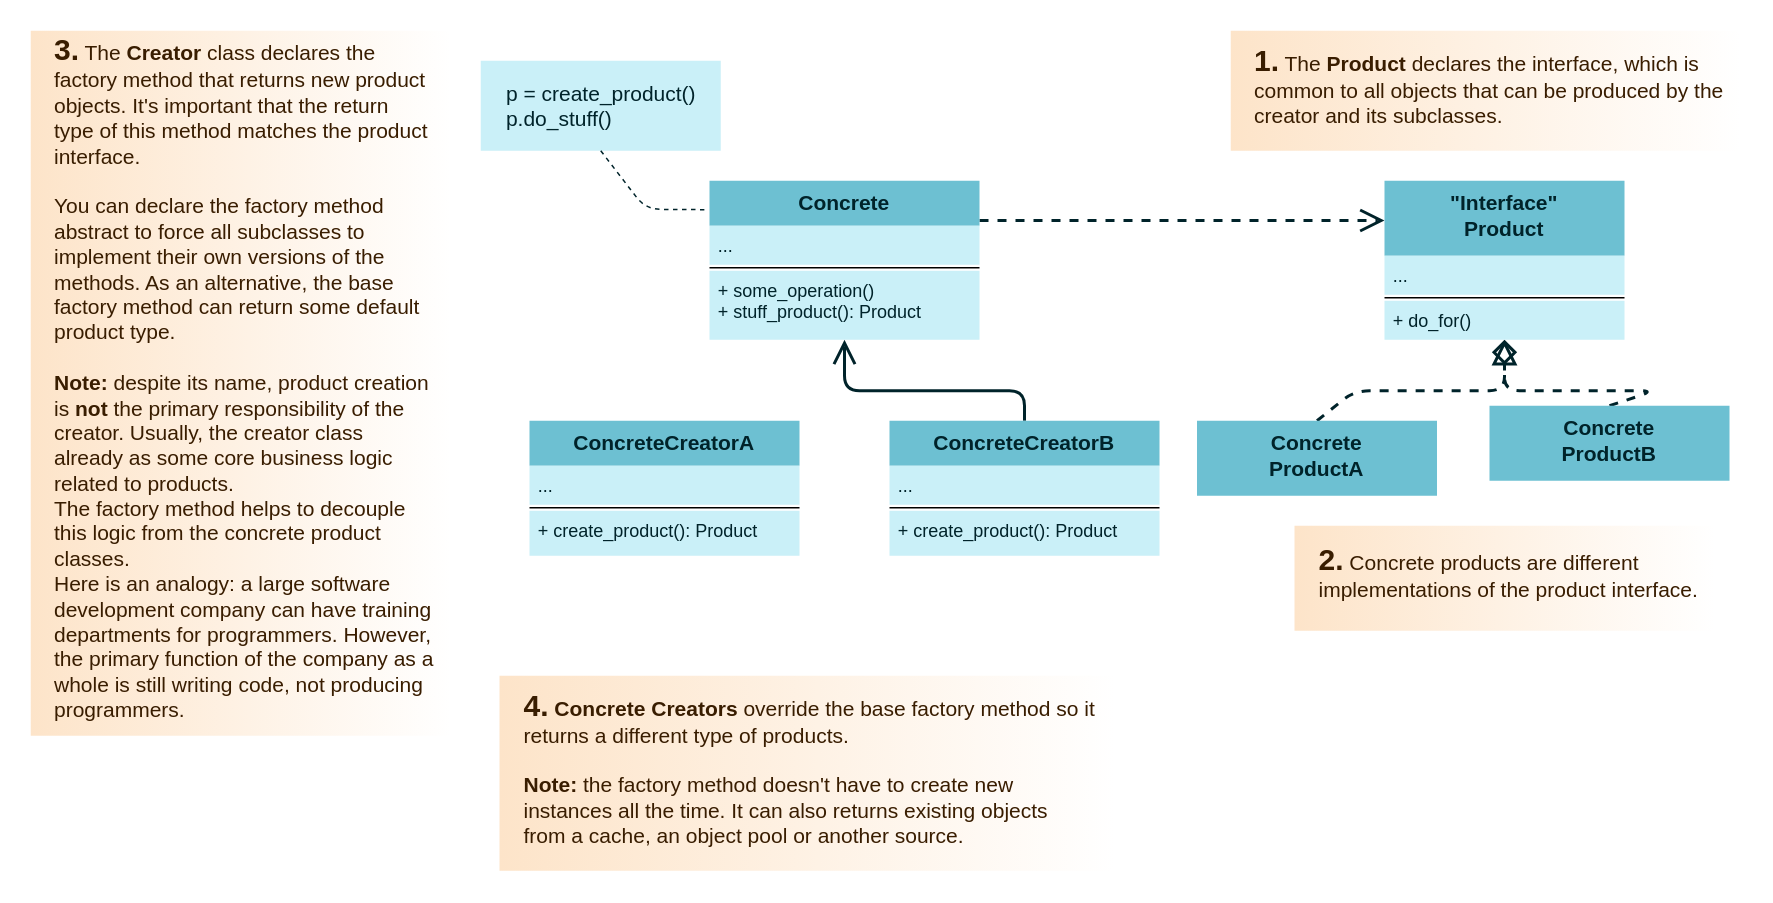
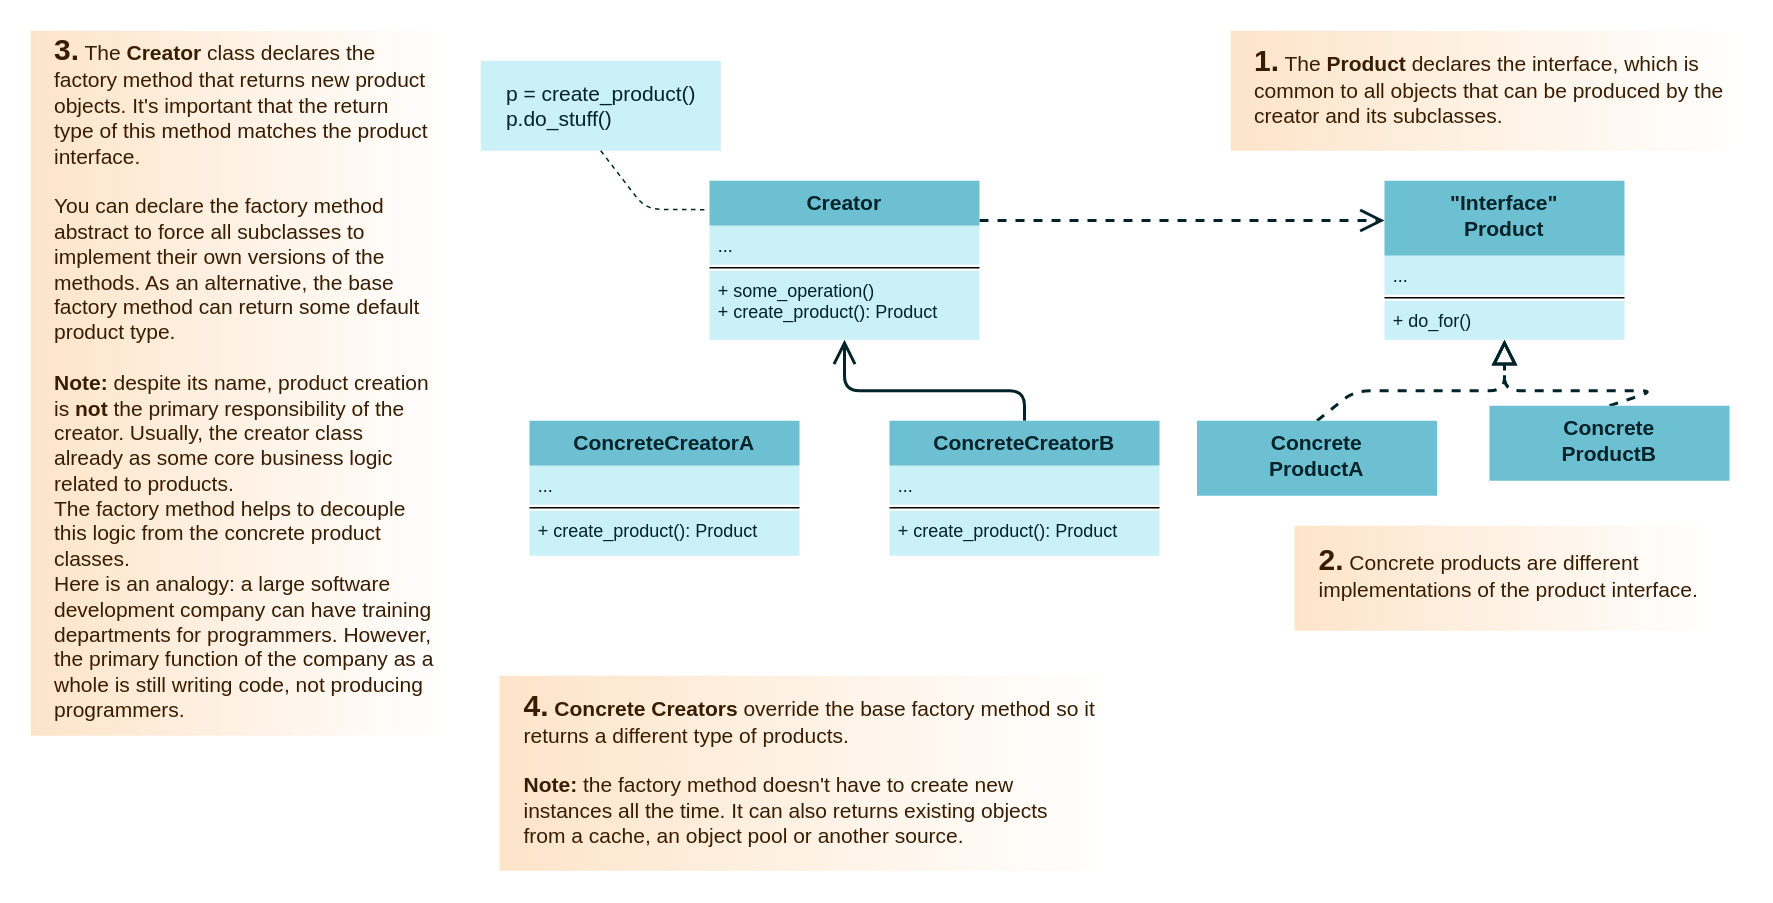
node "Concrete": label "Concrete" -> "Creator"
node "+ some_operation() + stuff_product(): Product": label "+ some_operation() + stuff_product(): Product" -> "+ some_operation() + create_product(): Product"
edge "Concrete ProductA" -> "+ do_for()": arrowhead diamond -> block
